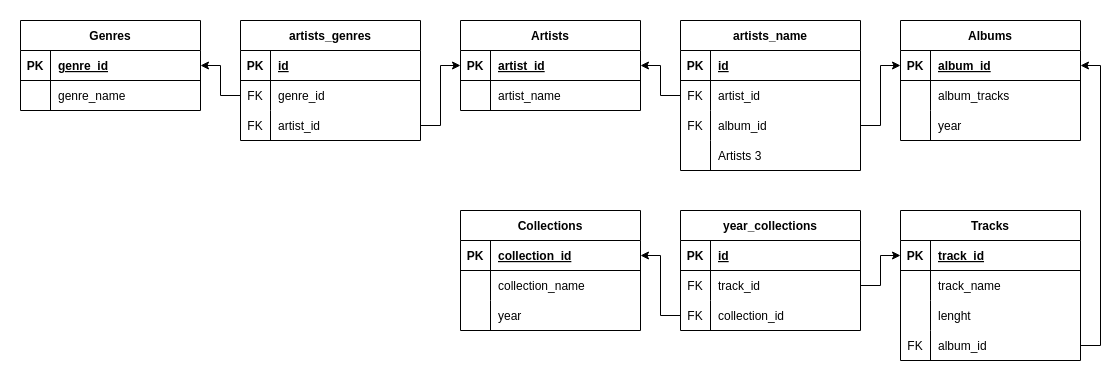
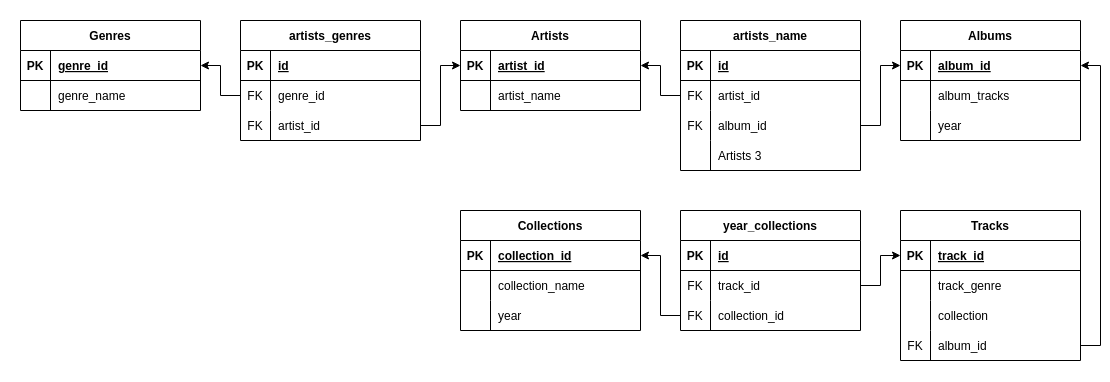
node "track_name": label "track_name" -> "track_genre"
node "lenght": label "lenght" -> "collection"
